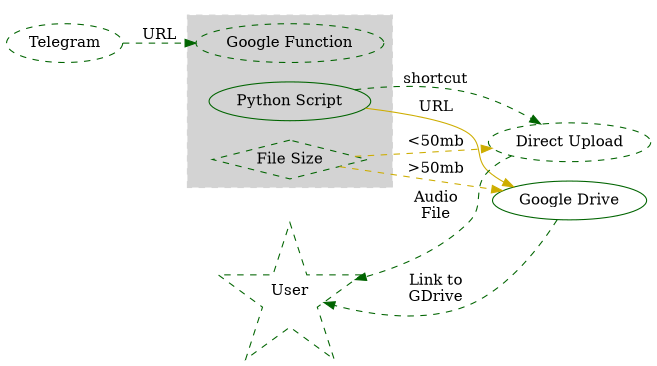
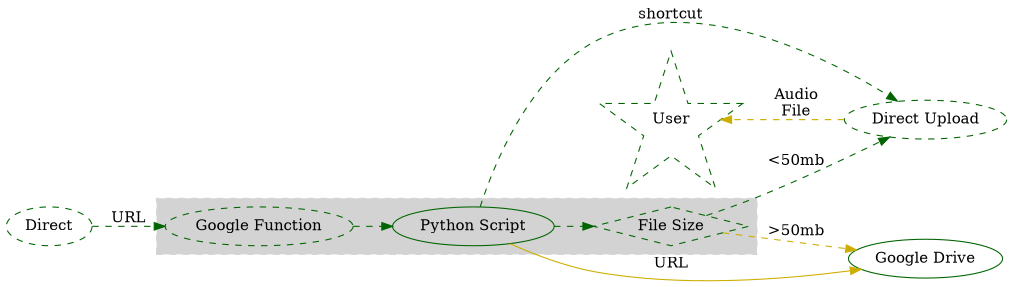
node "Telegram": label "Telegram" -> "Direct"
edge "File Size" -> "Direct Upload": color gold3 -> darkgreen
edge "Google Function" -> "Python Script": added
edge "Python Script" -> "File Size": added
edge "Direct Upload" -> "User": color darkgreen -> gold3
edge "Google Drive" -> "User": removed, label "Link to GDrive"
